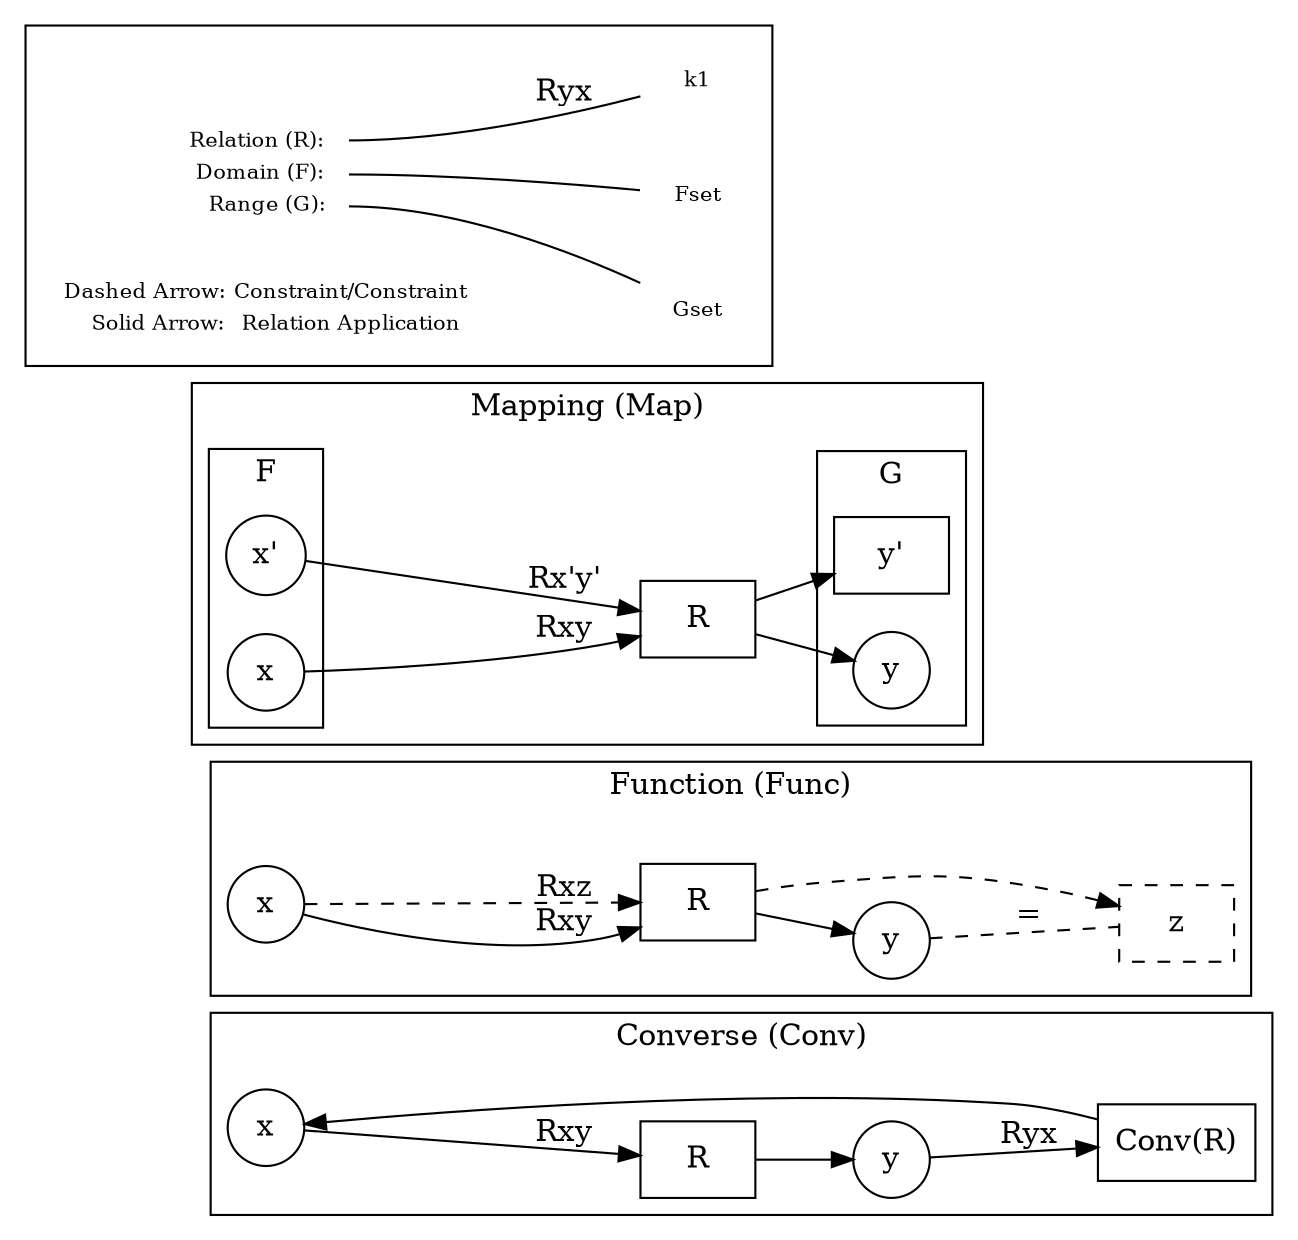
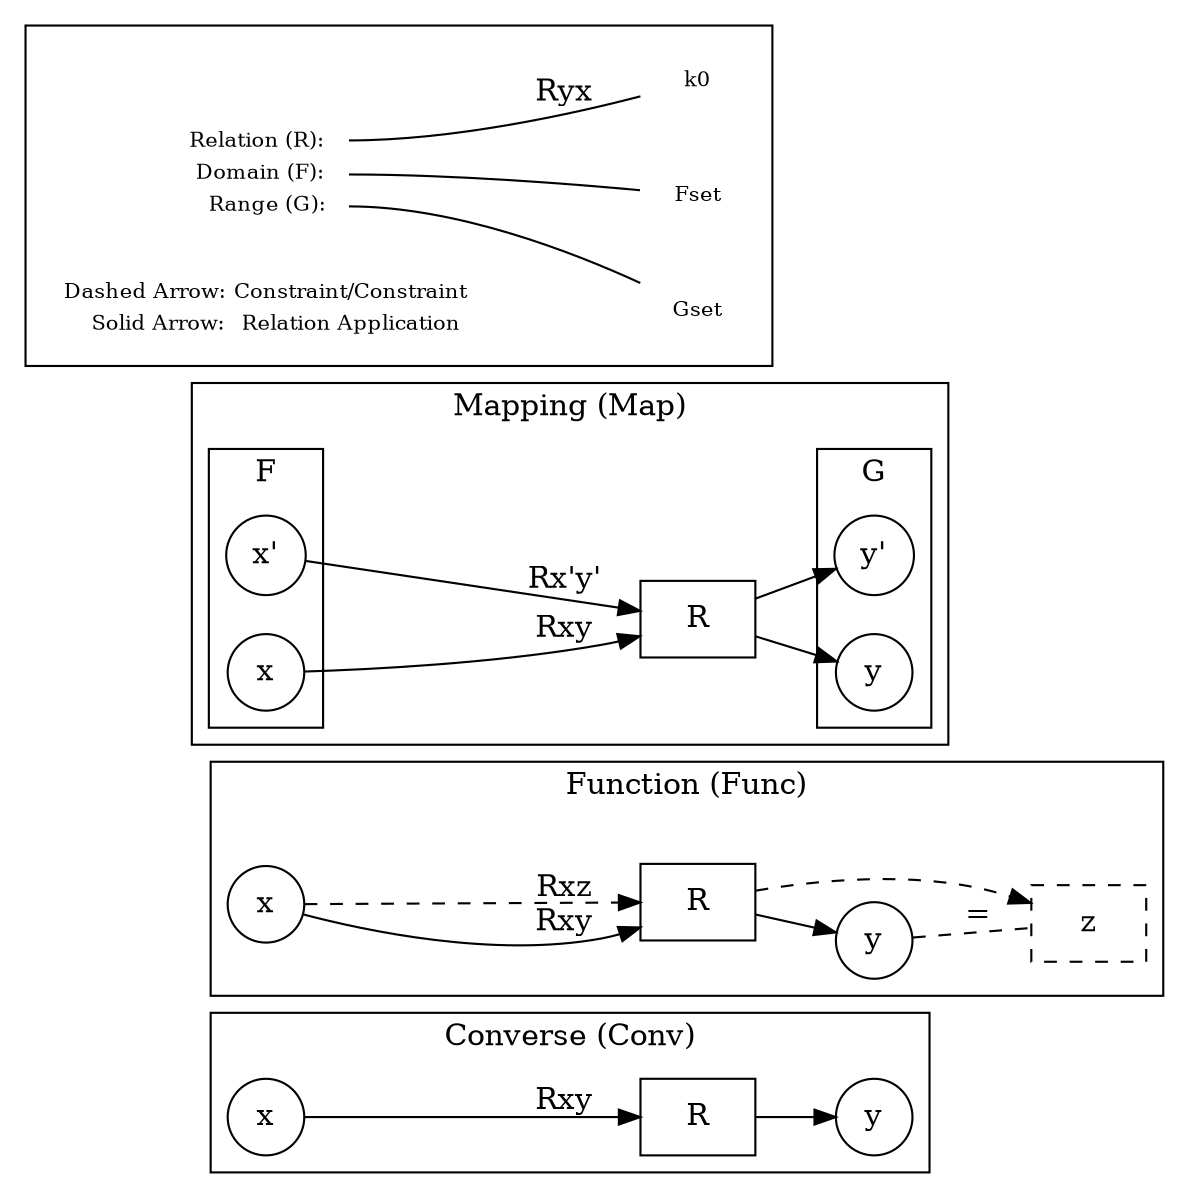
node "k1": label "k1" -> "k0"
node "y'": shape box -> circle
node "Conv(R)": removed
